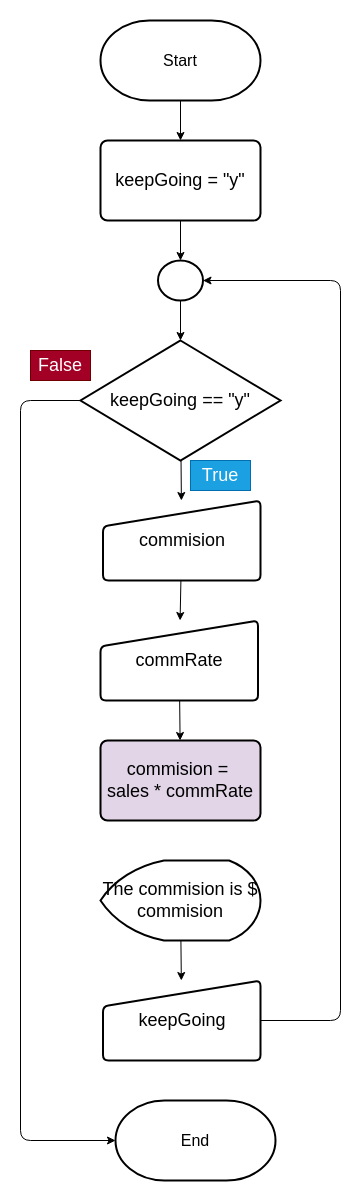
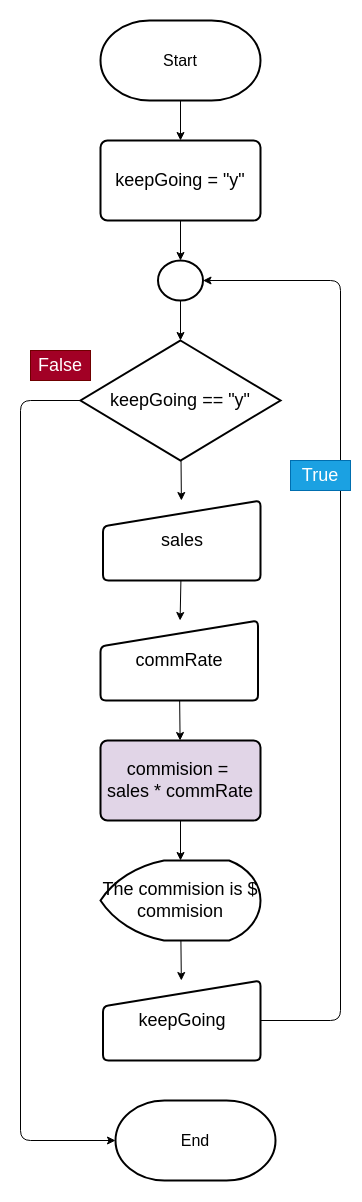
node "True": moved (221, 476) -> (321, 476)
node "commision": label "commision" -> "sales"
edge "commision = sales * commRate" -> "The commision is $ commision": added
